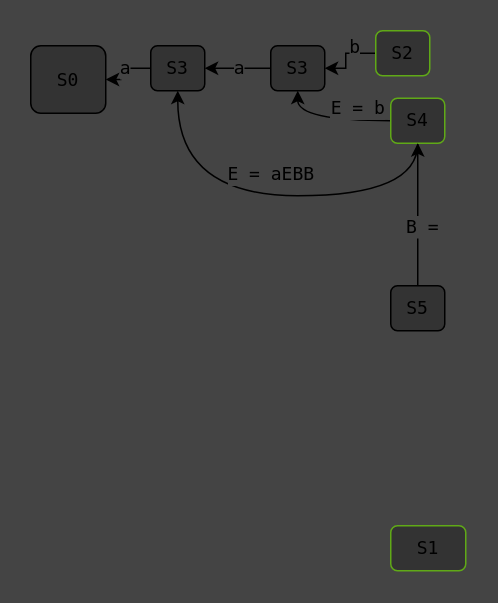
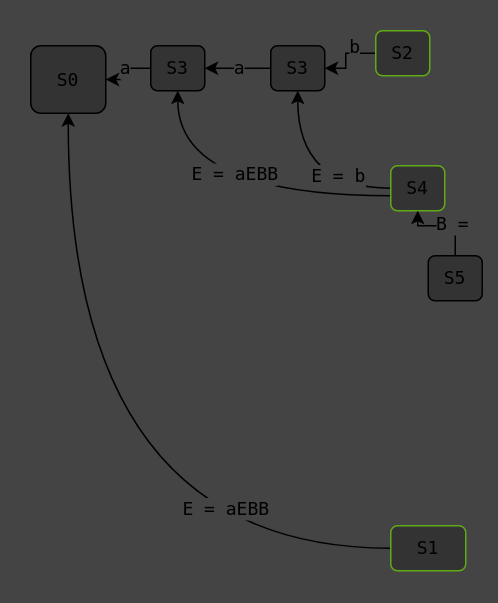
node "S4": moved (418, 121) -> (418, 188)
node "S5": moved (418, 308) -> (455, 278)
edge "S1" -> "S0": added, label "E = aEBB"
